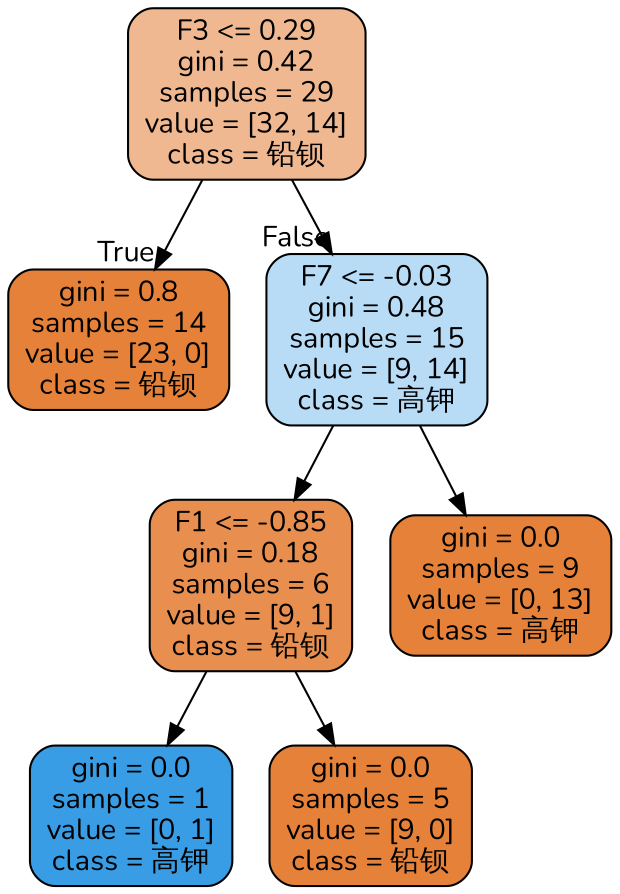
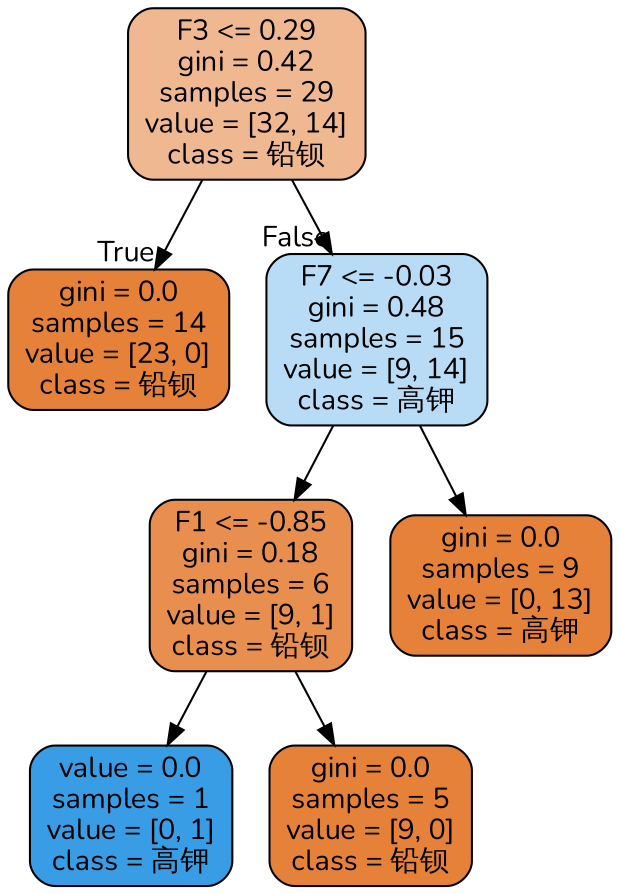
node "gini = 0.8 samples = 14 value = [23, 0] class = 铅钡": label "gini = 0.8 samples = 14 value = [23, 0] class = 铅钡" -> "gini = 0.0 samples = 14 value = [23, 0] class = 铅钡"
node "gini = 0.0 samples = 1 value = [0, 1] class = 高钾": label "gini = 0.0 samples = 1 value = [0, 1] class = 高钾" -> "value = 0.0 samples = 1 value = [0, 1] class = 高钾"
